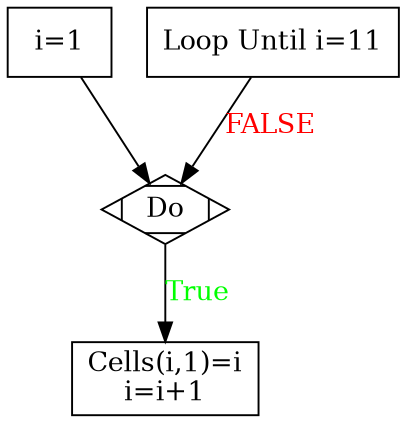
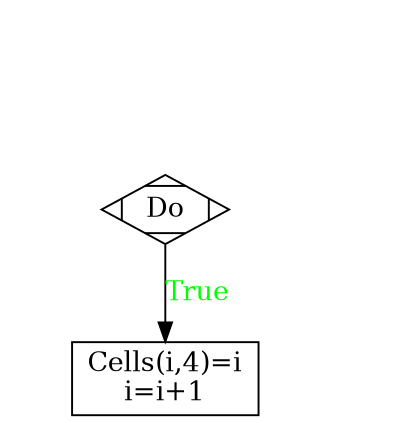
node "i=1": removed
node "Loop Until i=11": removed
node "Cells(i,1)=i i=i+1": label "Cells(i,1)=i i=i+1" -> "Cells(i,4)=i i=i+1"
